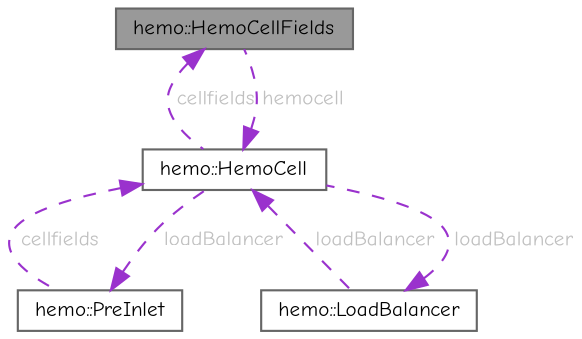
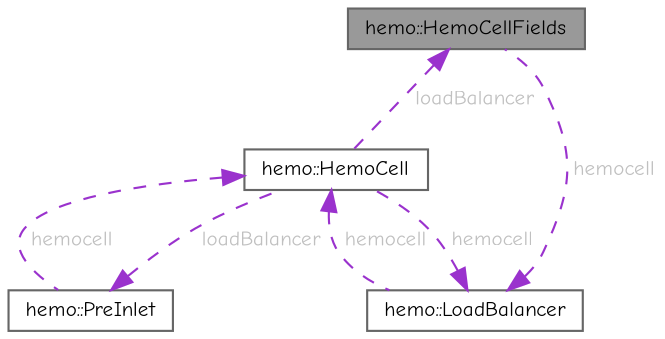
edge "hemo::HemoCellFields" -> "hemo::HemoCell": now "hemo::HemoCellFields" -> "hemo::LoadBalancer"
edge "hemo::HemoCell" -> "hemo::HemoCellFields": label " cellfields" -> " loadBalancer"
edge "hemo::PreInlet" -> "hemo::HemoCell": label " cellfields" -> " hemocell"
edge "hemo::LoadBalancer" -> "hemo::HemoCell": label " loadBalancer" -> " hemocell"
edge "hemo::HemoCell" -> "hemo::LoadBalancer": label " loadBalancer" -> " hemocell"
